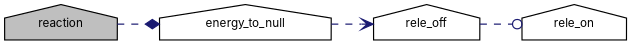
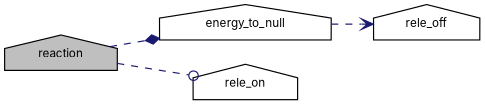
edge "rele_off" -> "rele_on": now "reaction" -> "rele_on"
